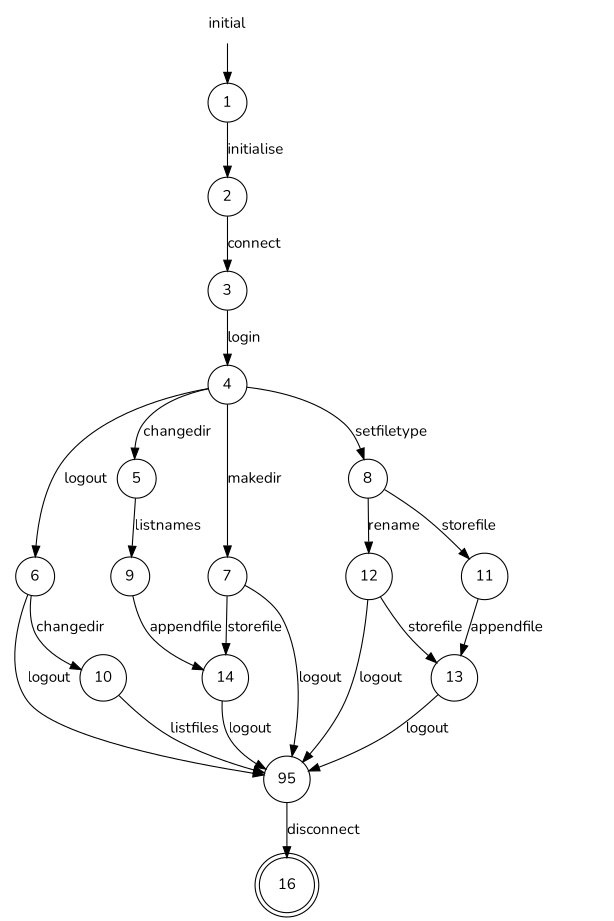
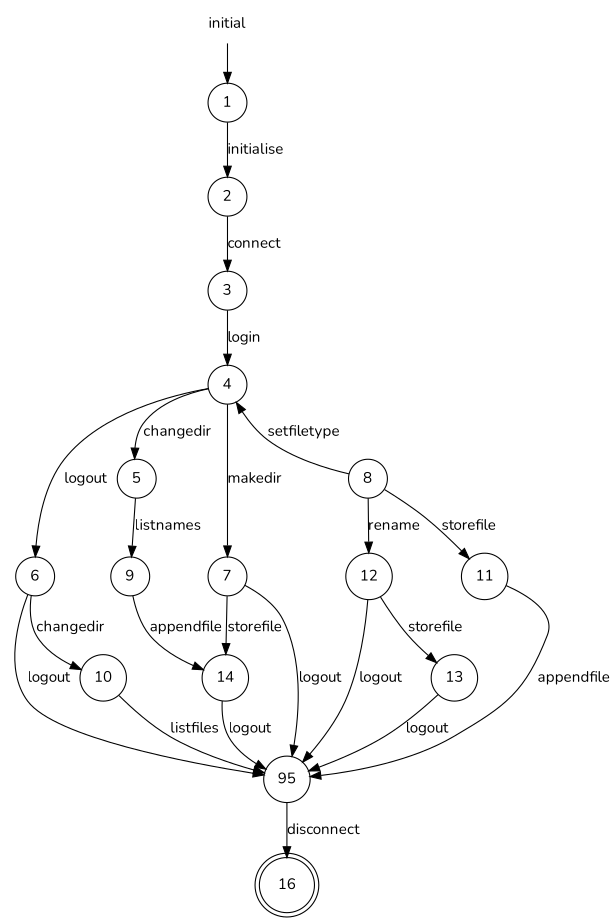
edge "4" -> "8": reversed
edge "11" -> "13": now "11" -> "95"
